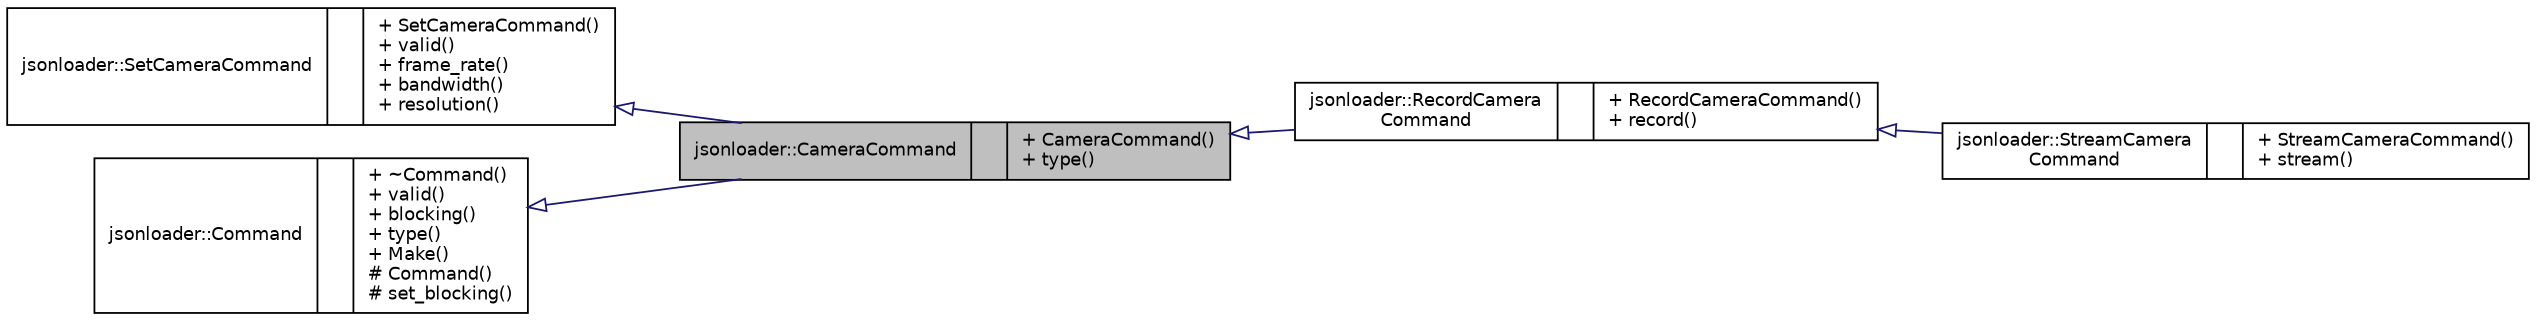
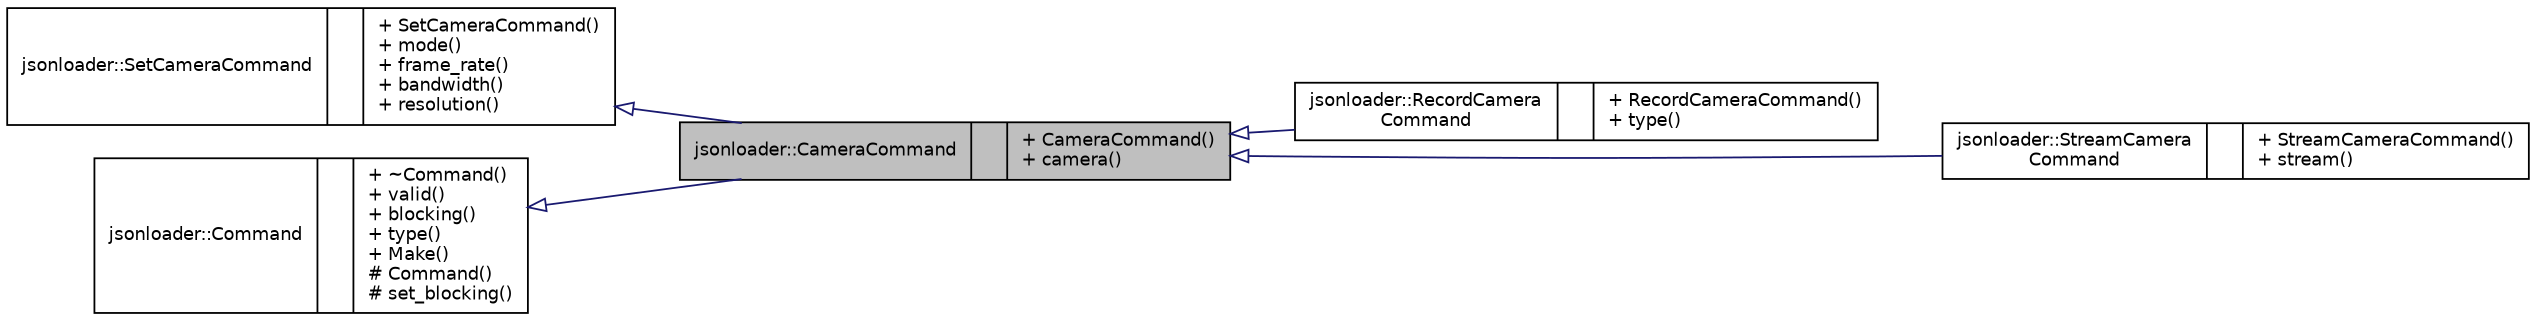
node "jsonloader::SetCameraCommand": text "+ valid()" -> "+ mode()"
node "jsonloader::RecordCamera": text "+ record()" -> "+ type()"
edge "jsonloader::StreamCamera" -> "jsonloader::RecordCamera": now "jsonloader::StreamCamera" -> "jsonloader::CameraCommand"
node "jsonloader::CameraCommand": text "+ type()" -> "+ camera()"
